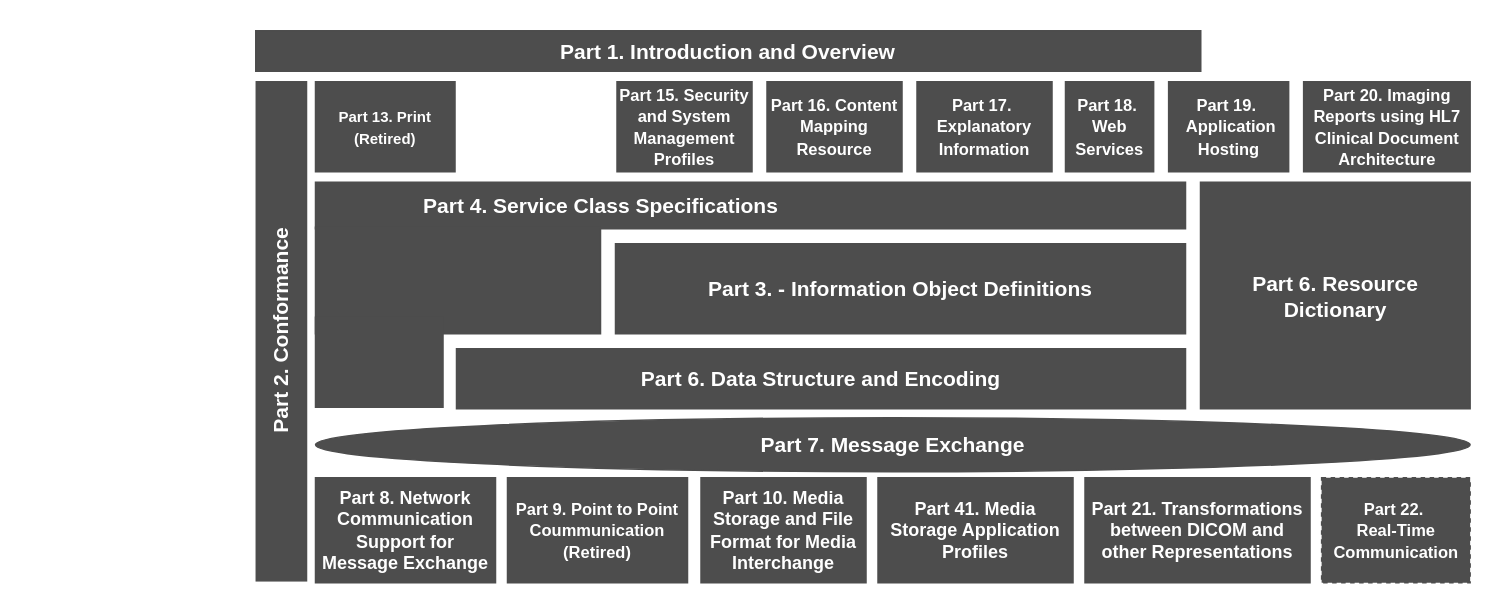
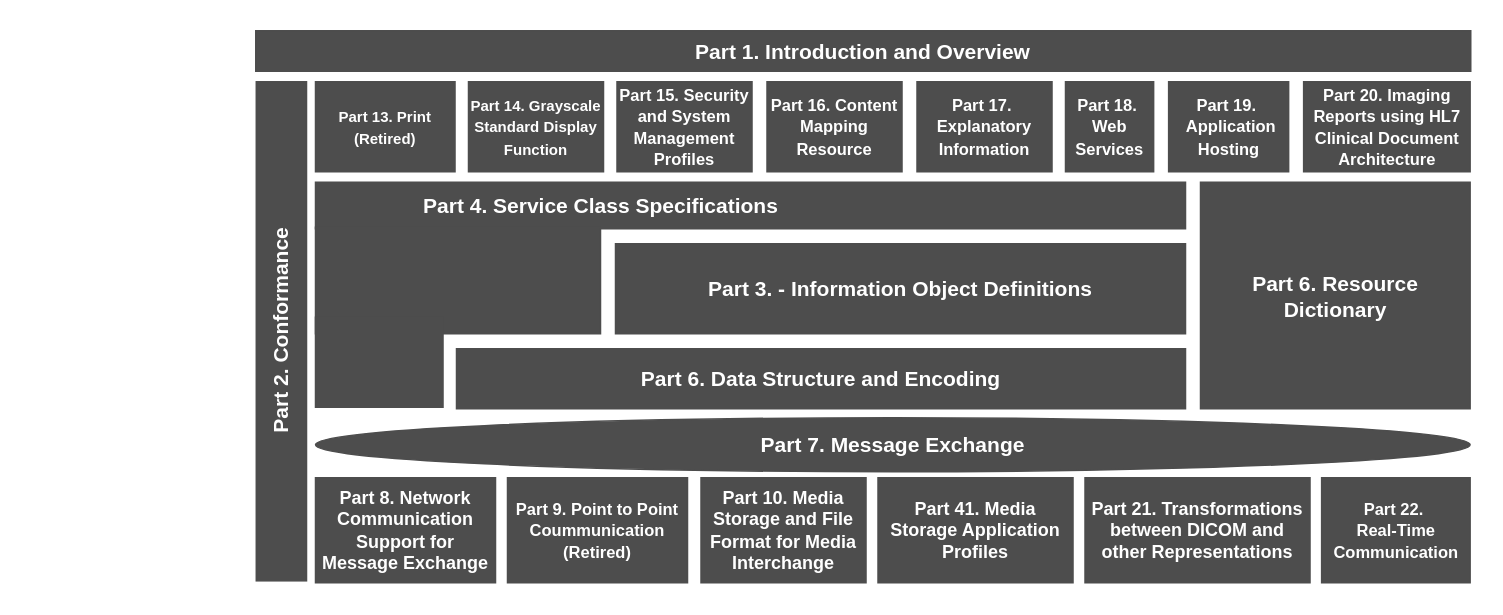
node "Part 1. Introduction and Overview": size 945x41 -> 1215x41
node "Part 14. Grayscale Standard Display Function": added
node "Part 22. Real-Time Communication": style dashed -> solid
